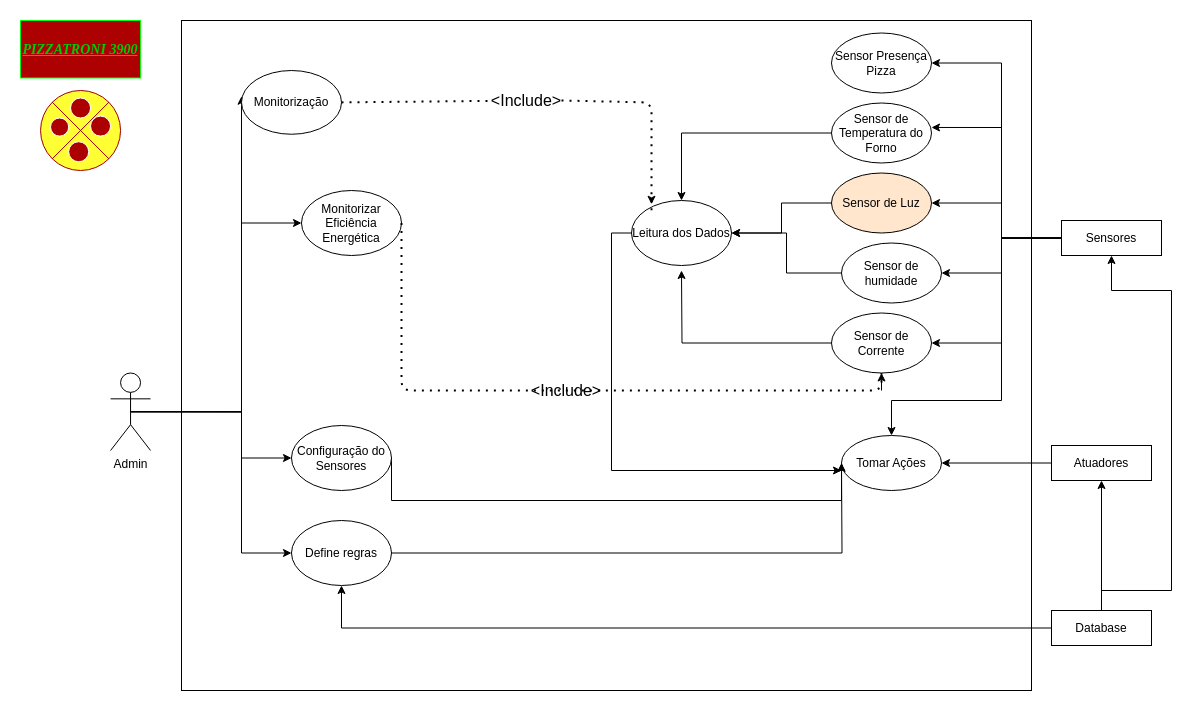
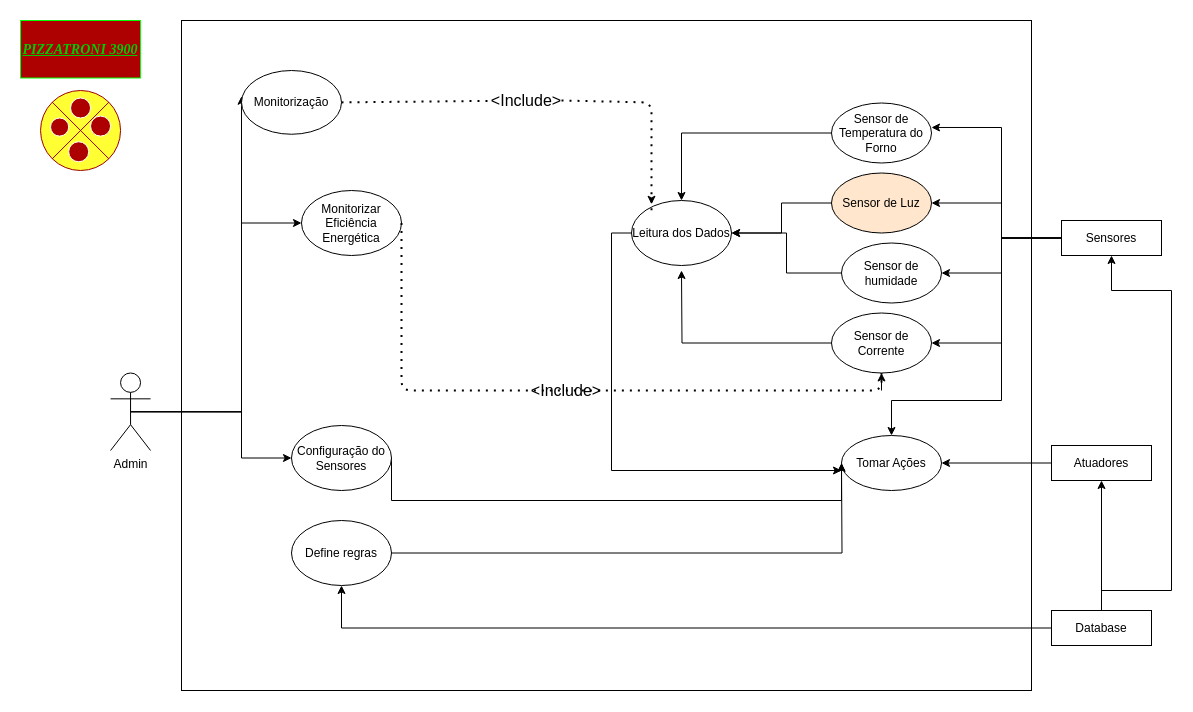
node "Sensor Presença Pizza": removed
edge "Sensores" -> "Sensor Presença Pizza": removed
edge "Admin" -> "Define regras": removed
